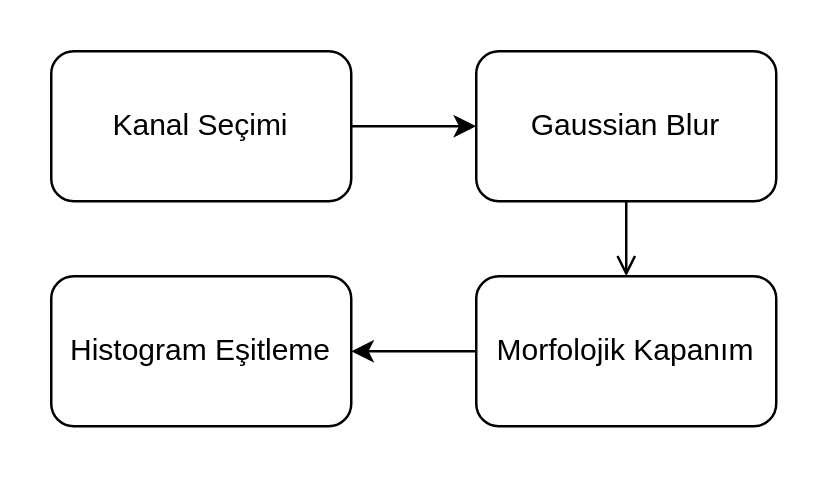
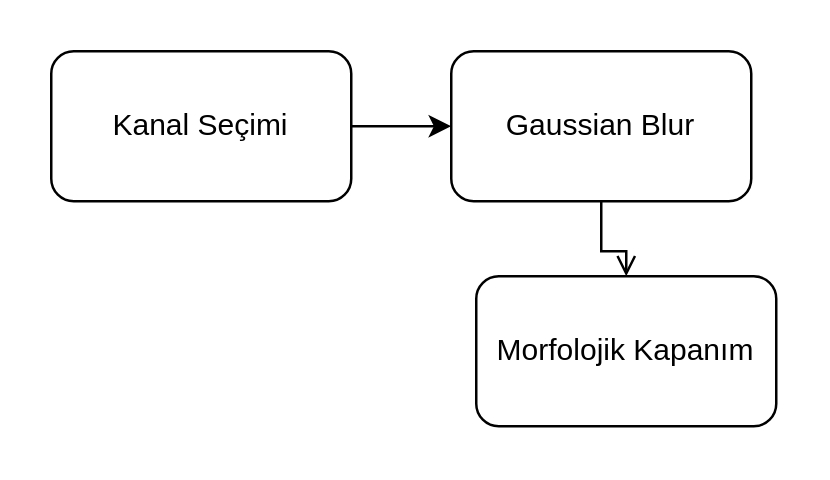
node "Gaussian Blur": moved (626, 126) -> (601, 126)
node "Histogram Eşitleme": removed
edge "Morfolojik Kapanım" -> "Histogram Eşitleme": removed
